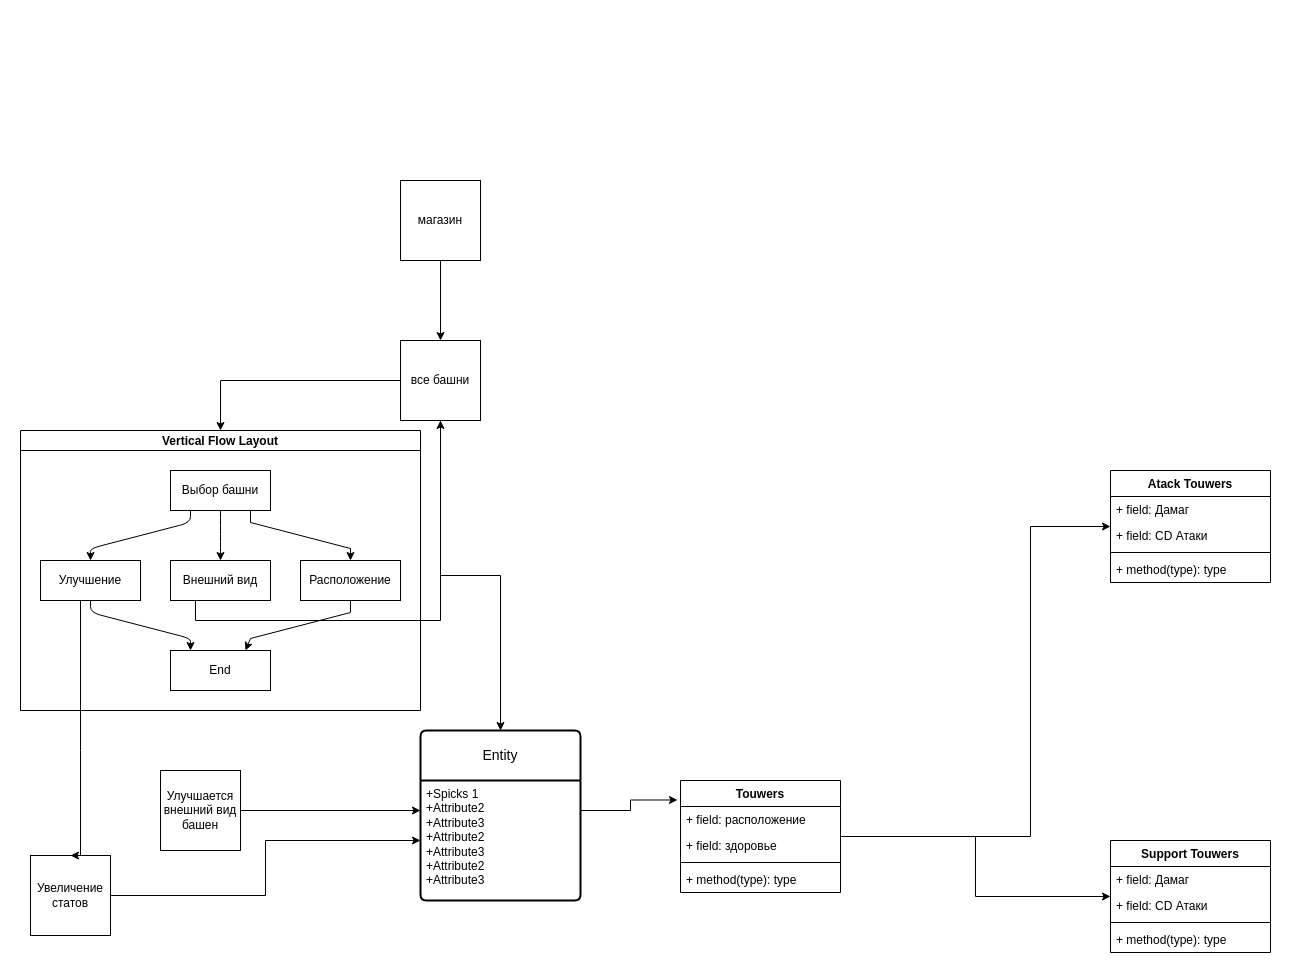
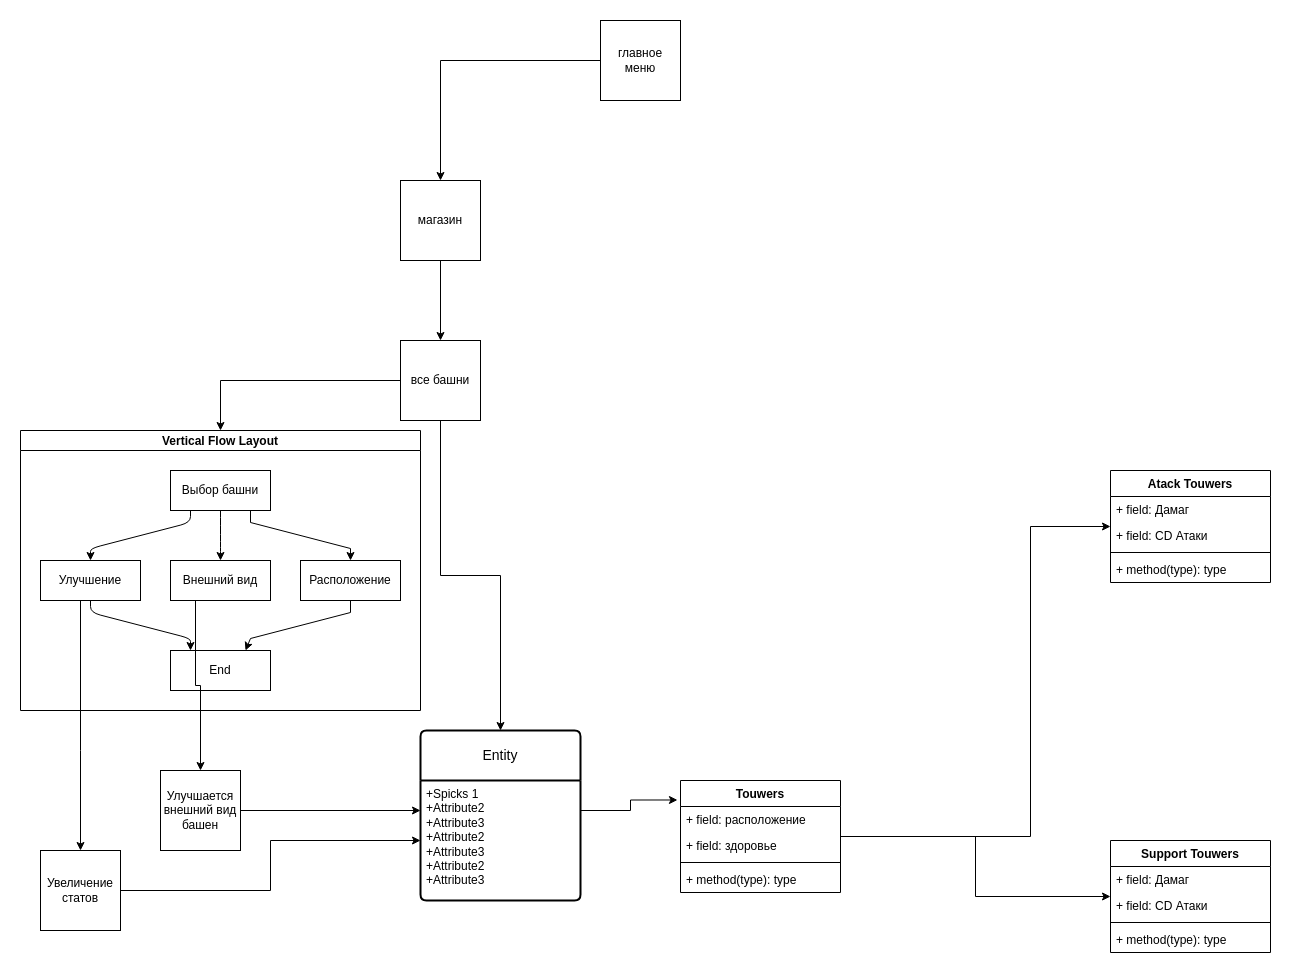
edge "главное меню" -> "магазин": added
node "главное меню": added
edge "Внешний вид" -> "все башни": now "Внешний вид" -> "Улучшается внешний вид башен"
node "Увеличение статов": moved (71, 896) -> (81, 891)
